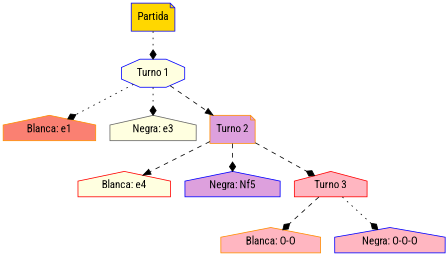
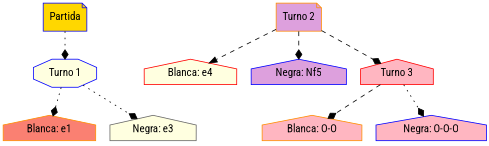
edge "Turno 1" -> "Turno 2": removed
